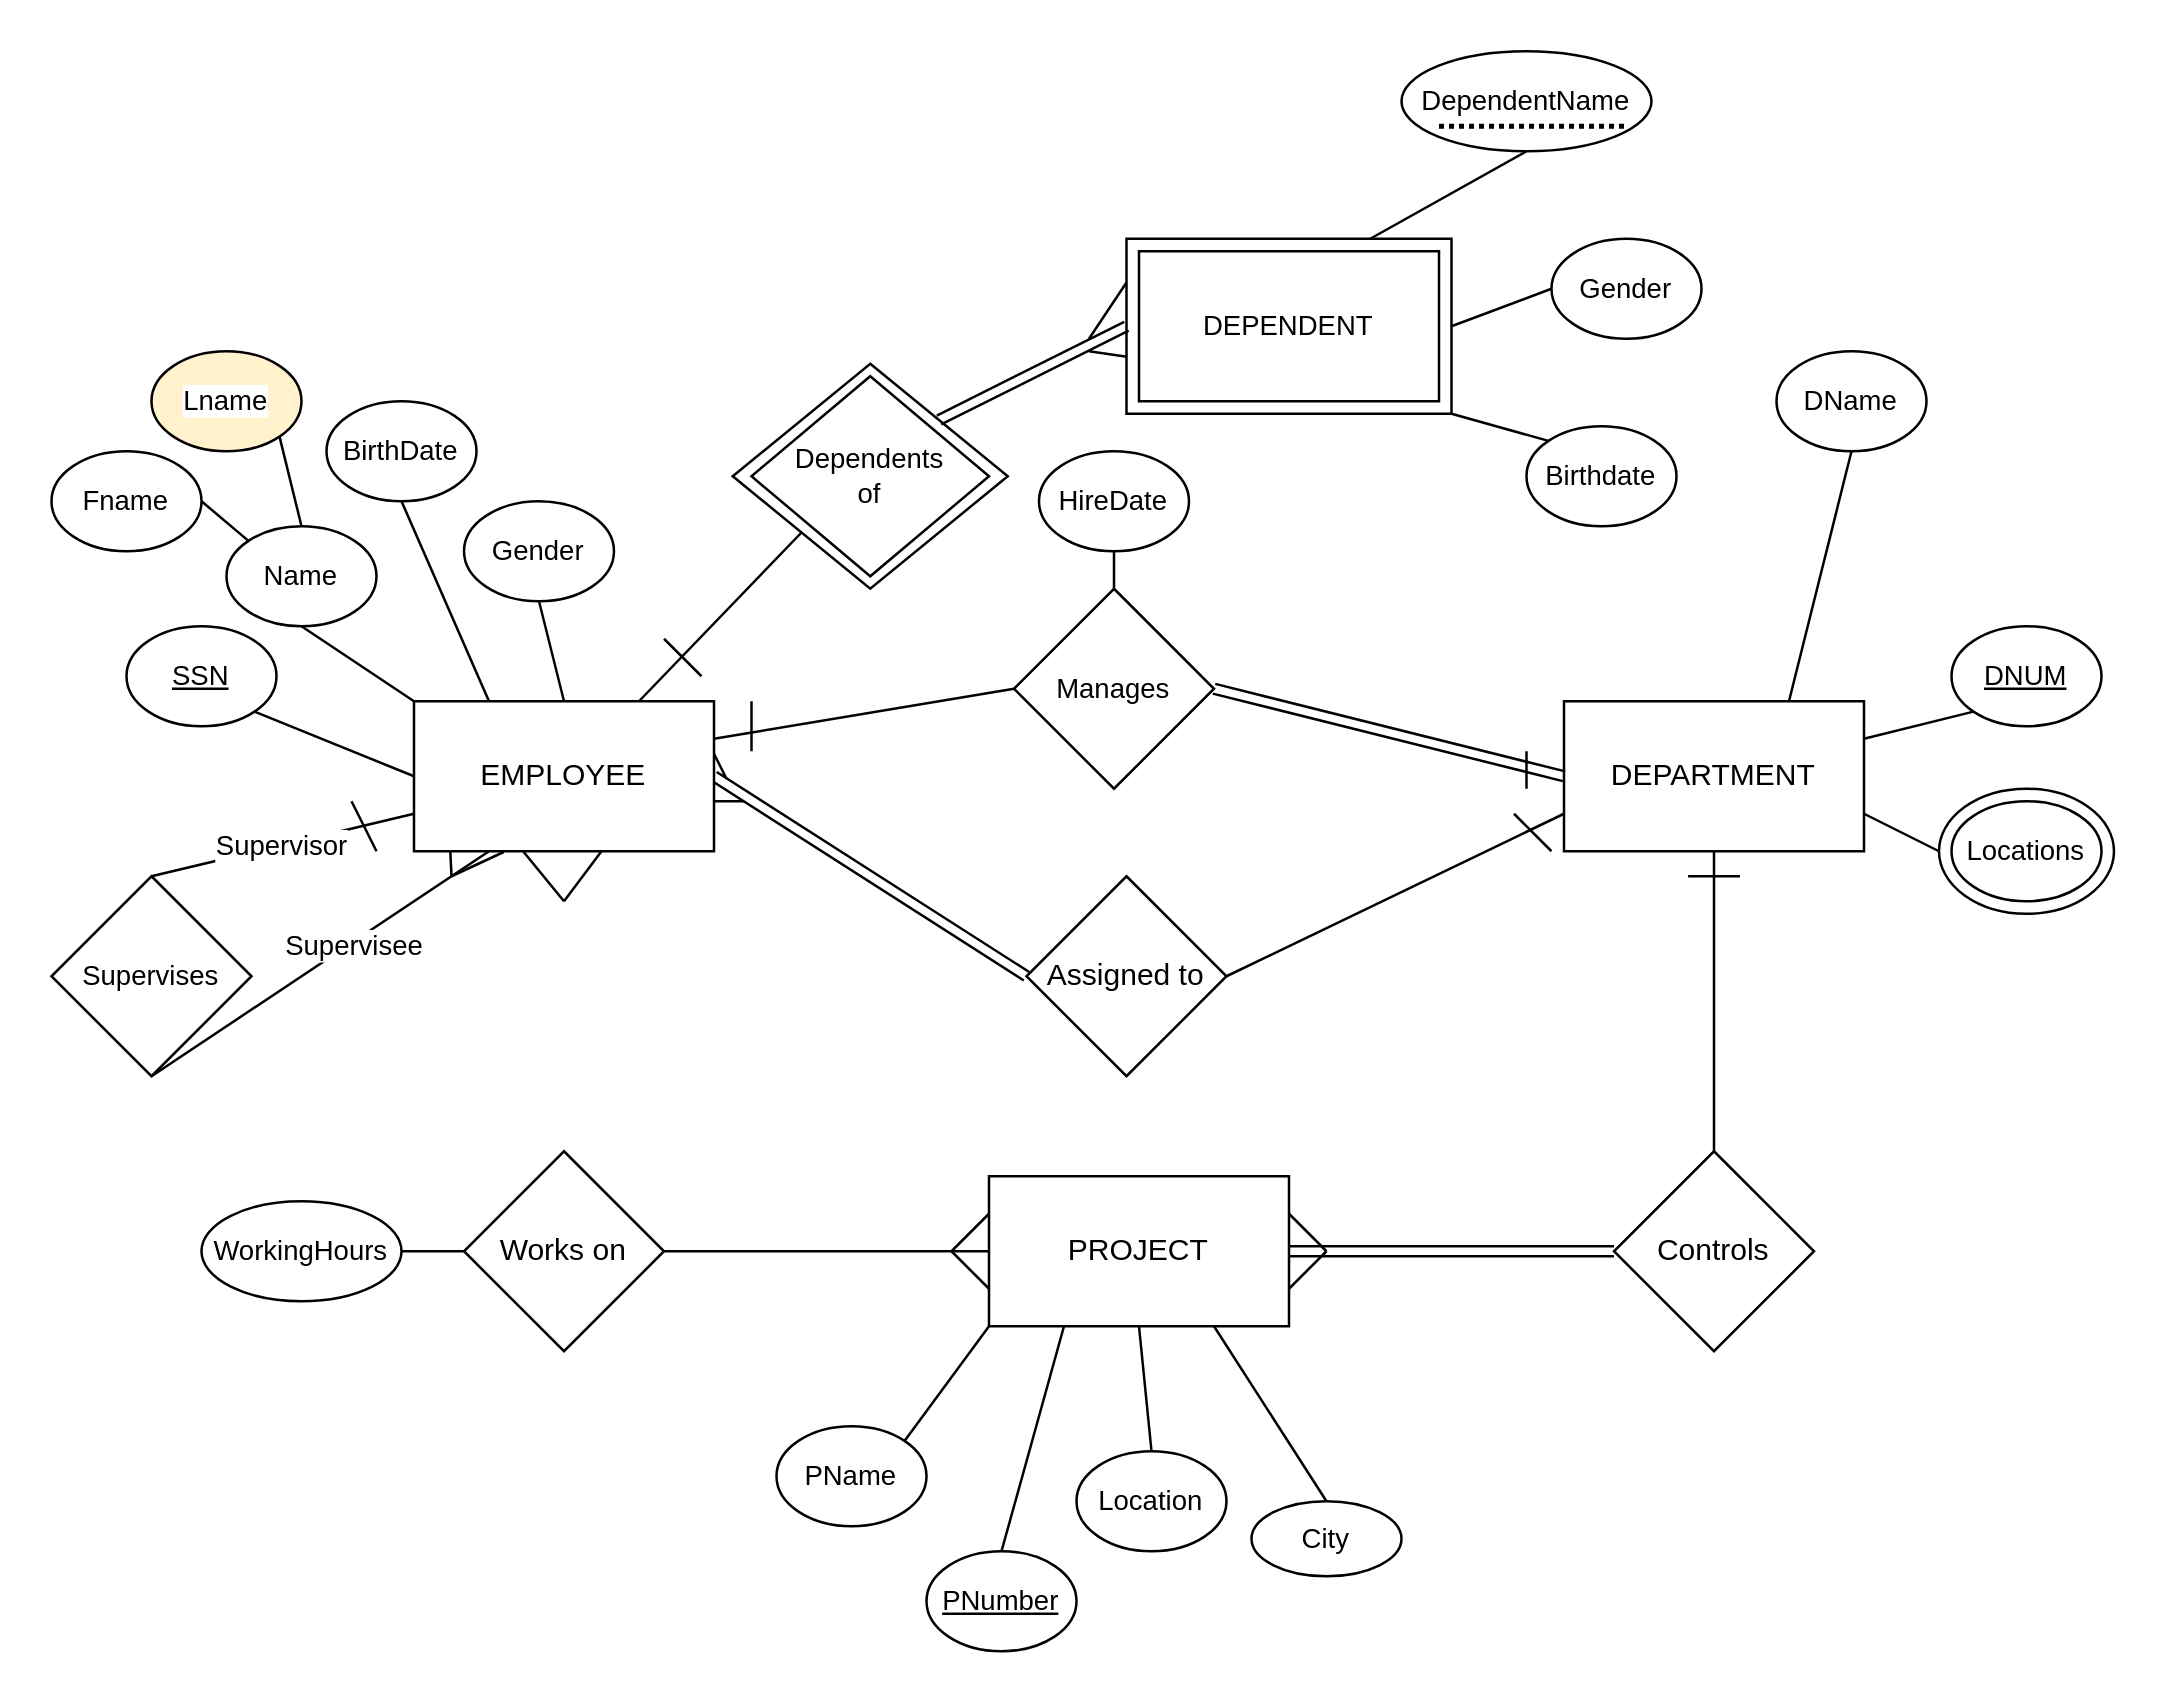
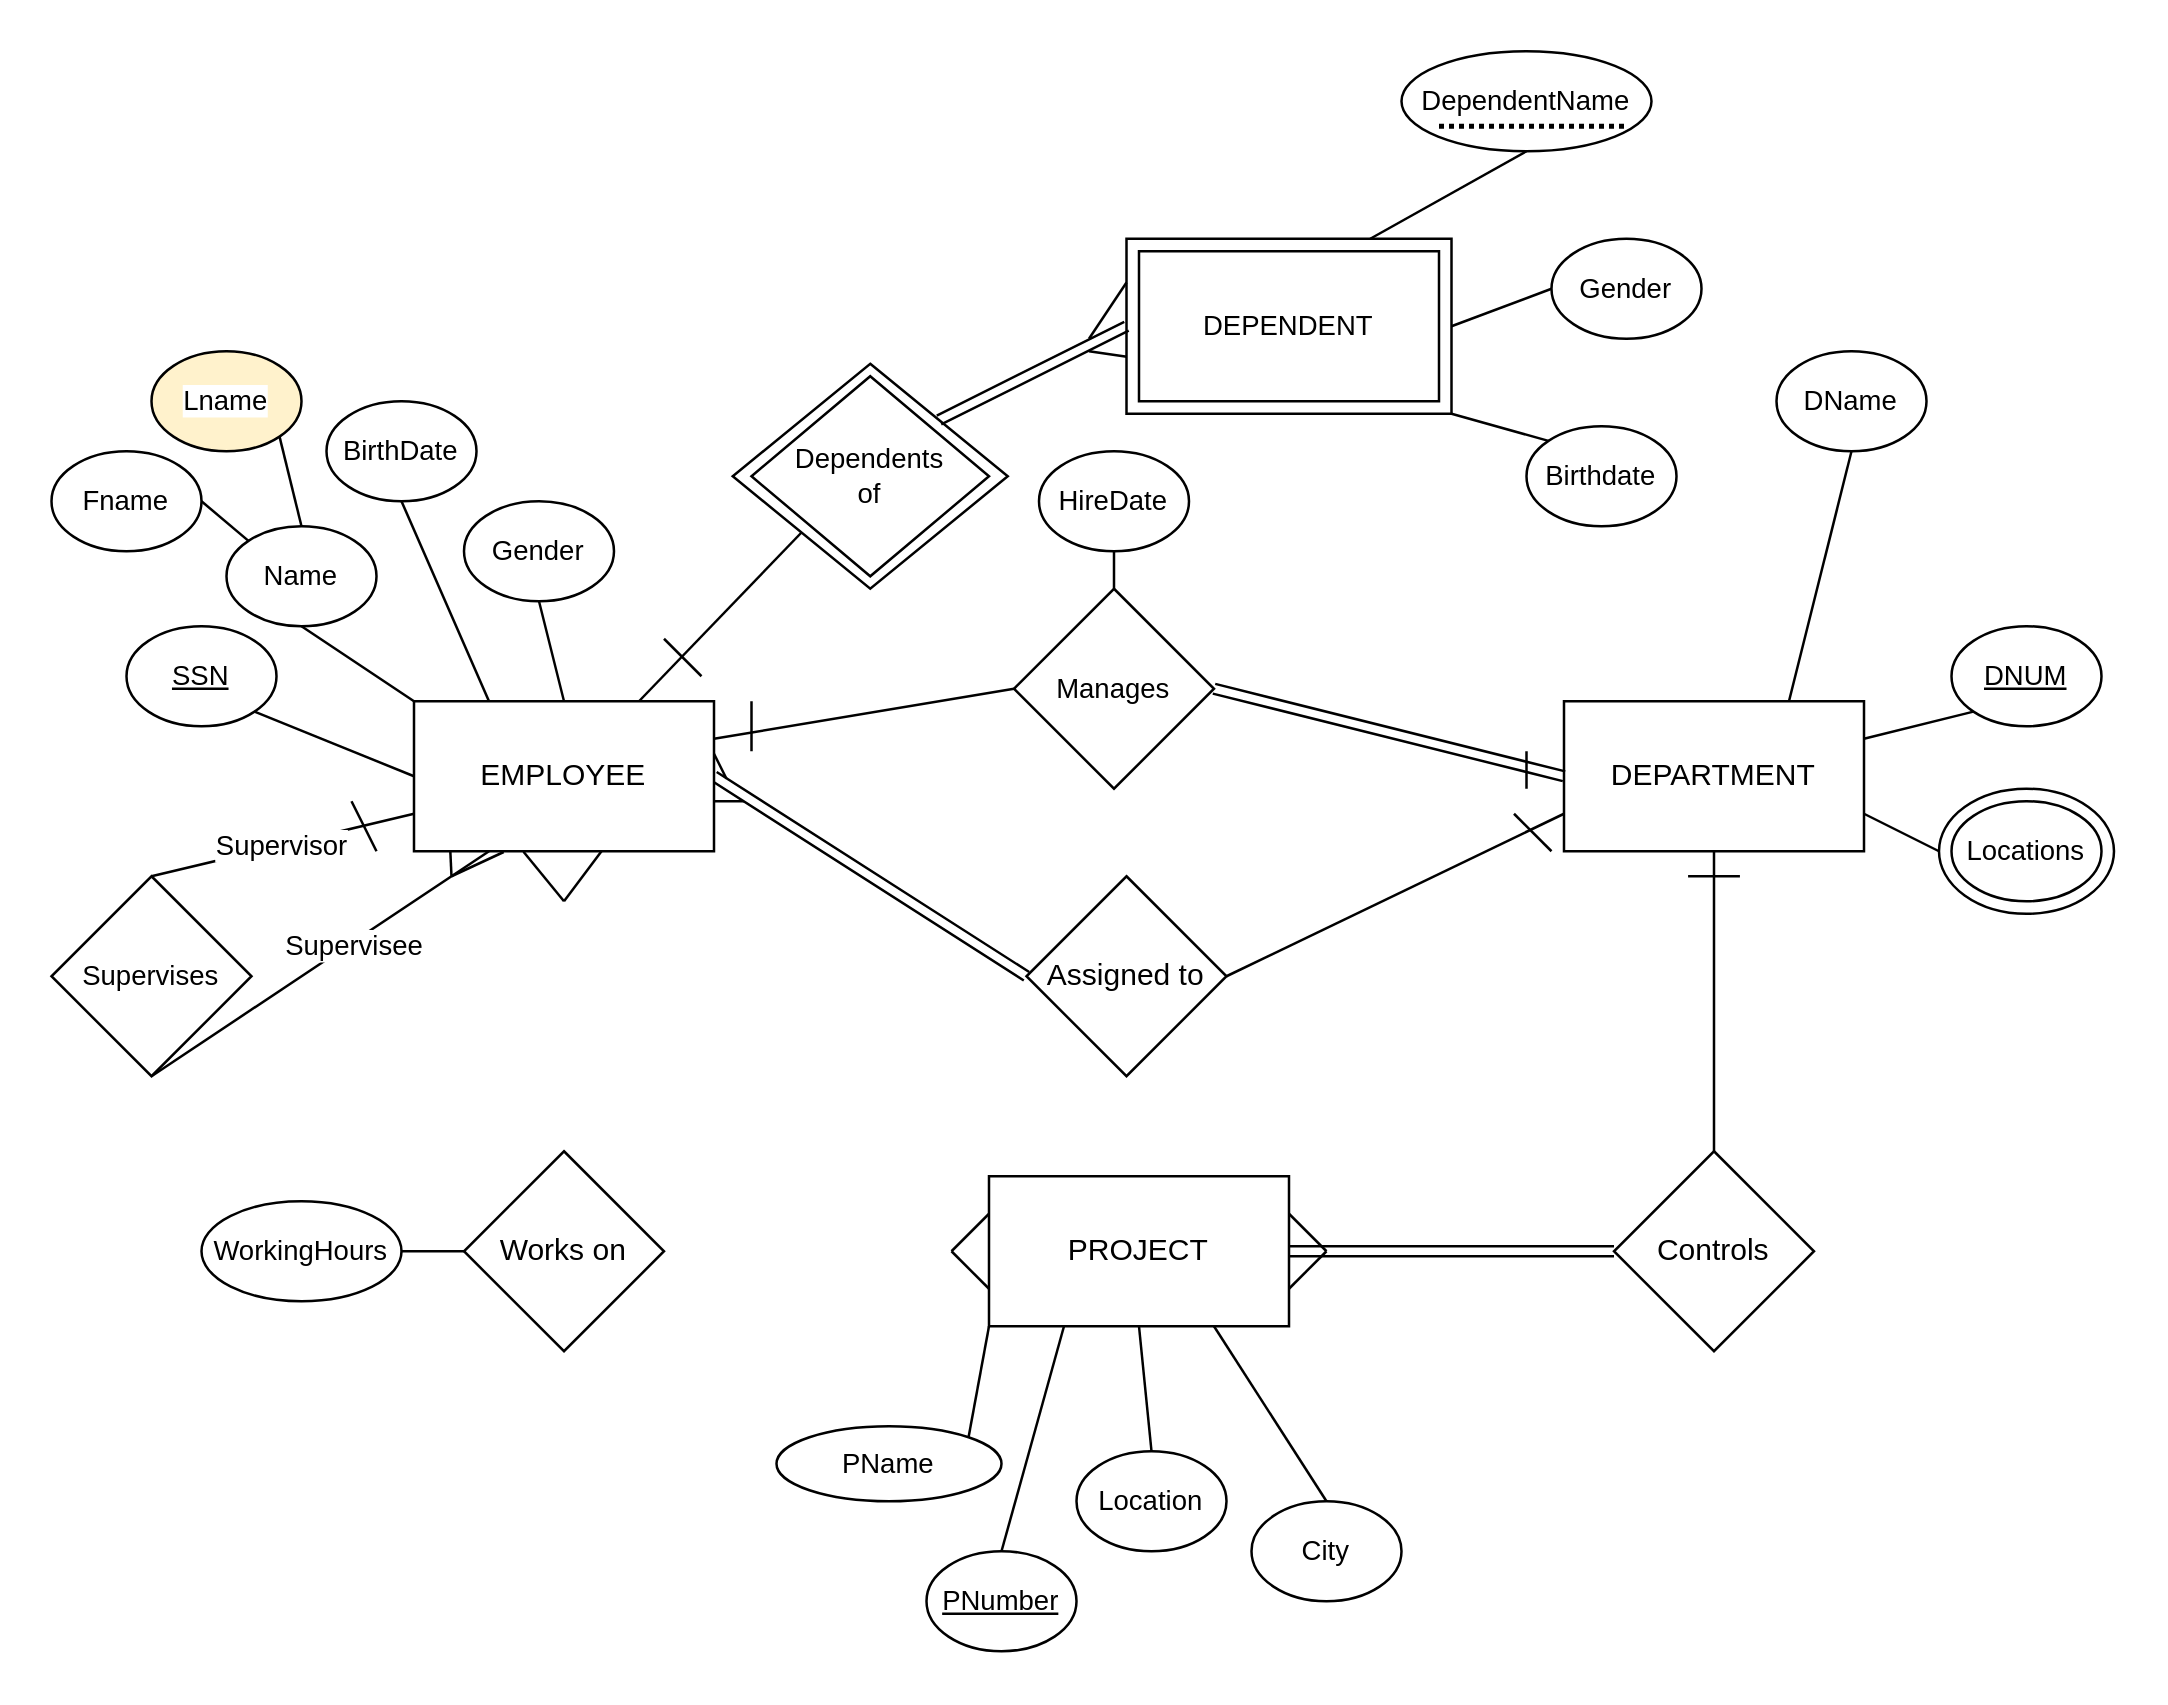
edge "Works on" -- "PROJECT": removed
node "PName": size 150x100 -> 225x75
node "City": size 150x75 -> 150x100
